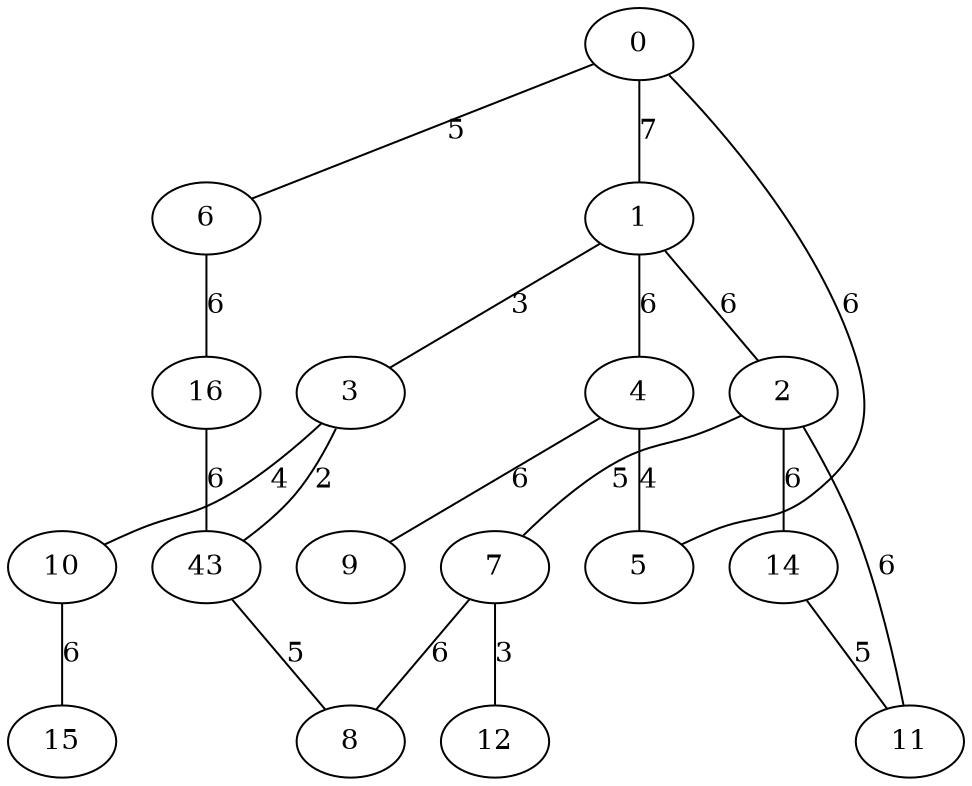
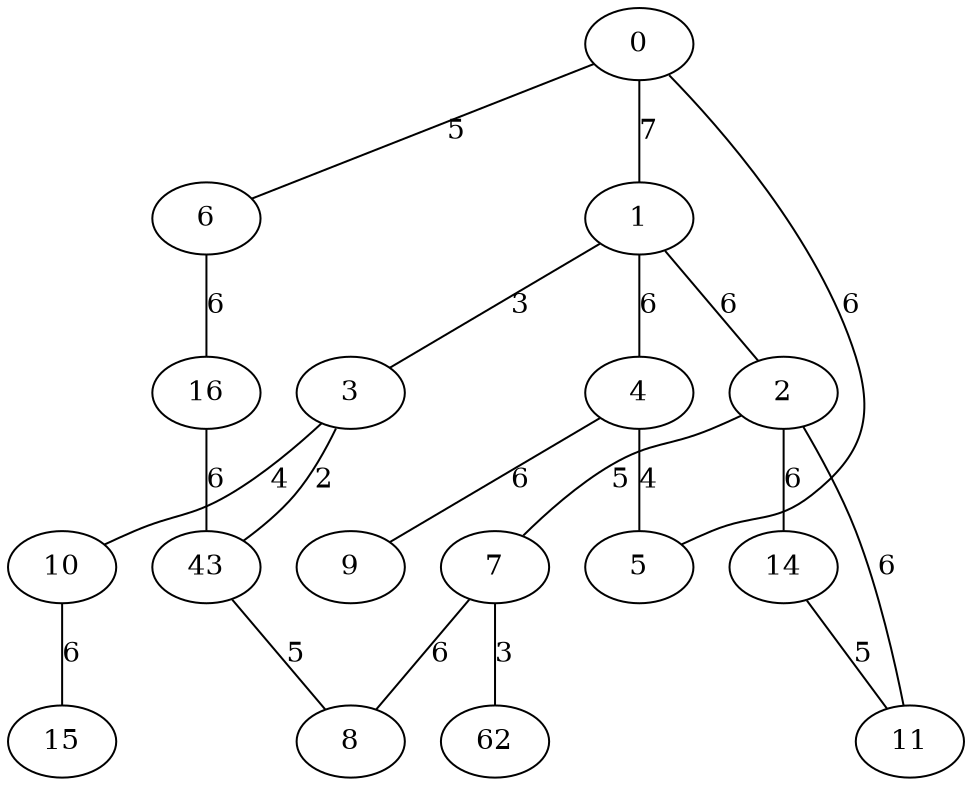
node "12": label "12" -> "62"
